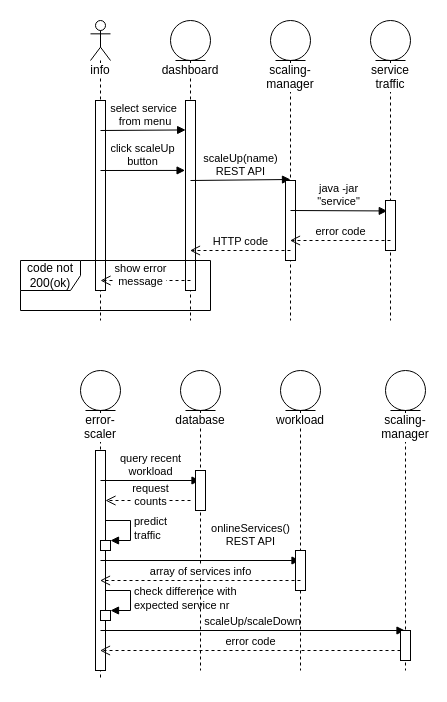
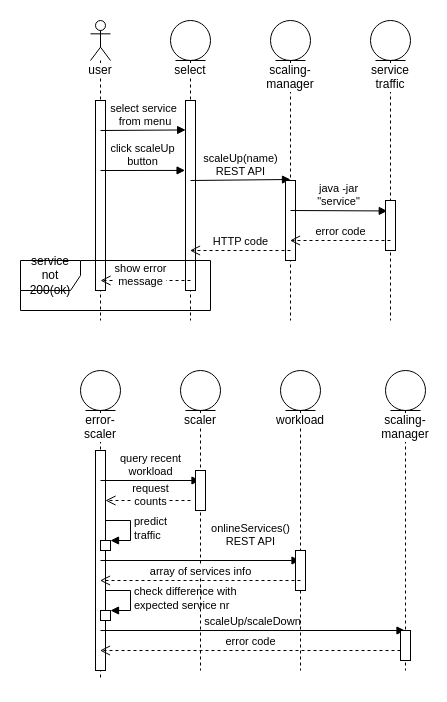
node "info": label "info" -> "user"
node "dashboard": label "dashboard" -> "select"
node "code not 200(ok)": label "code not 200(ok)" -> "service not 200(ok)"
node "database": label "database" -> "scaler"
